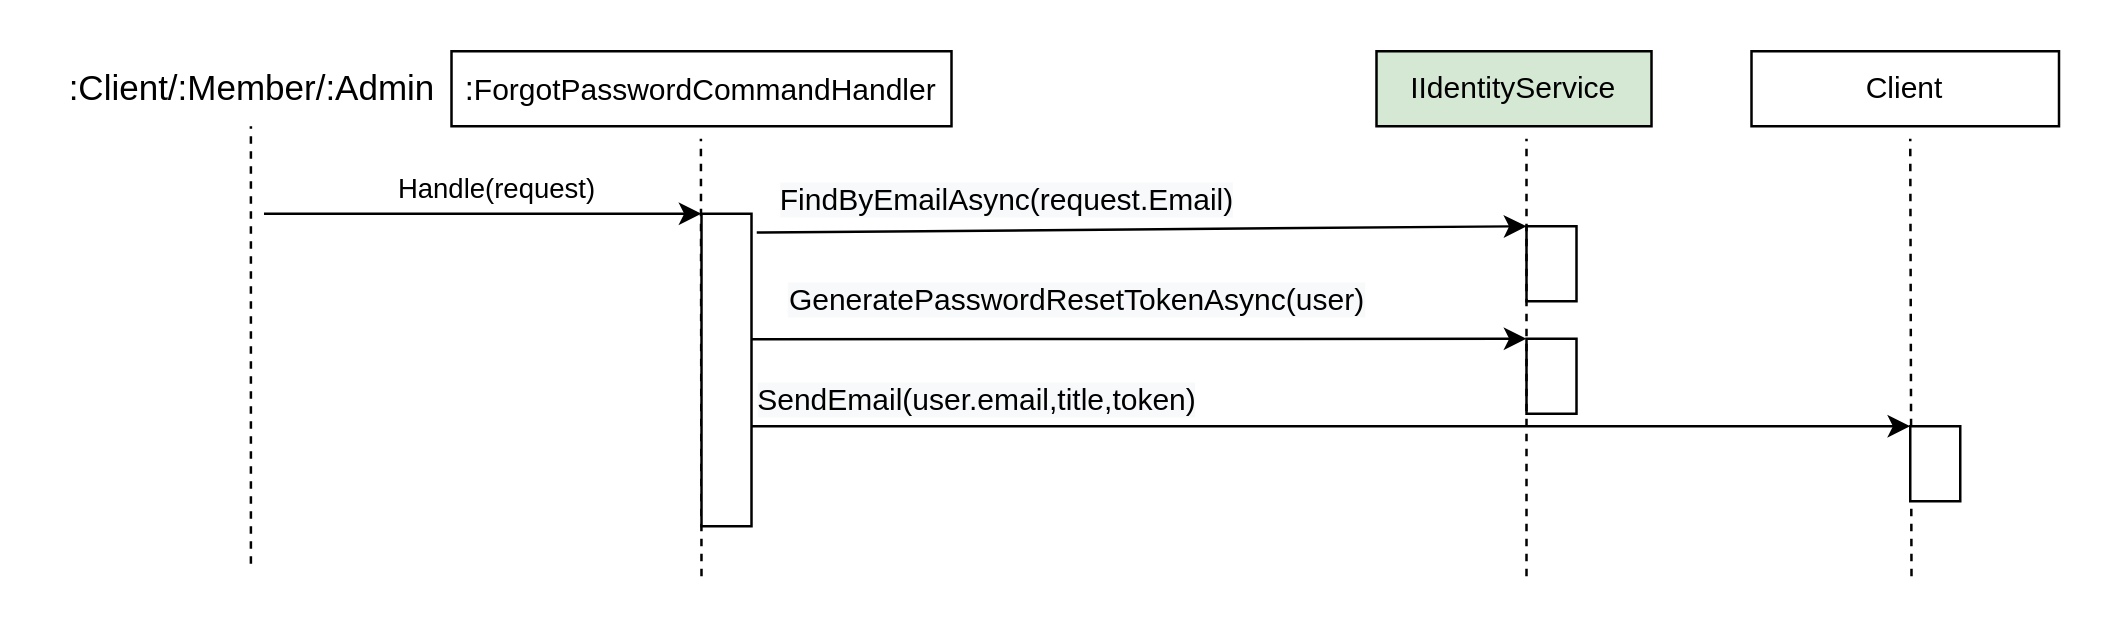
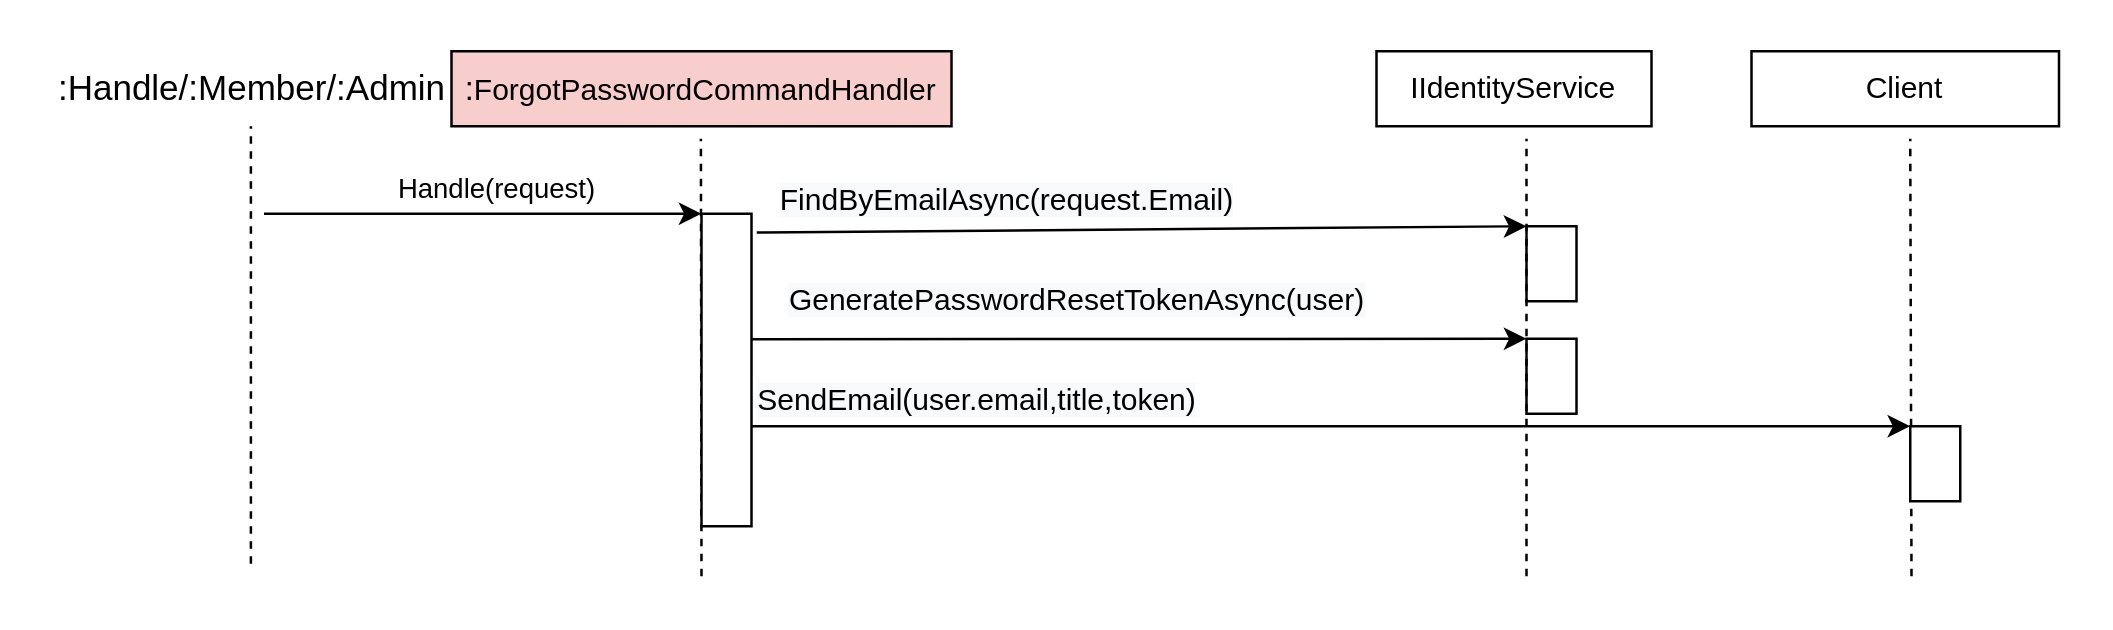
node ":Client/:Member/:Admin": label ":Client/:Member/:Admin" -> ":Handle/:Member/:Admin"
node ":ForgotPasswordCommandHandler": fillcolor #ffffff -> #f8cecc
node "IIdentityService": fillcolor #d5e8d4 -> #ffffff
